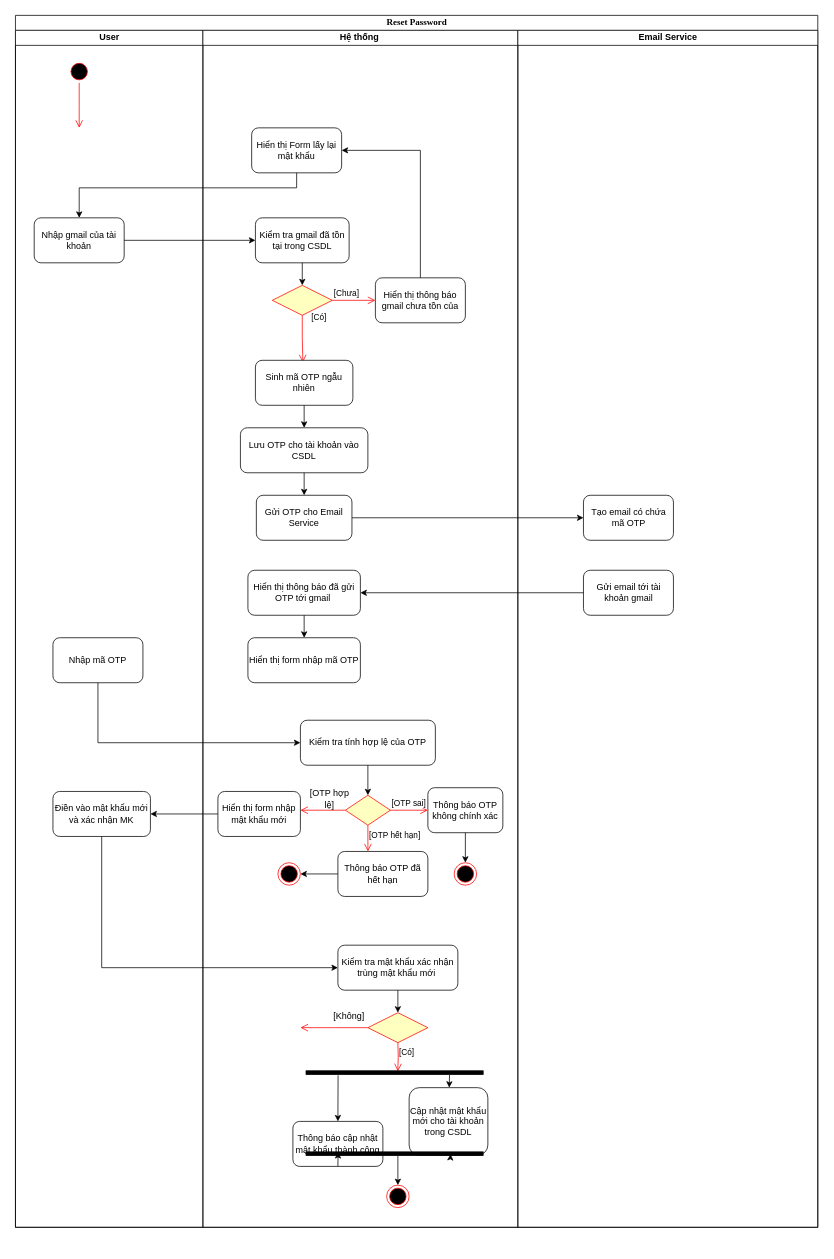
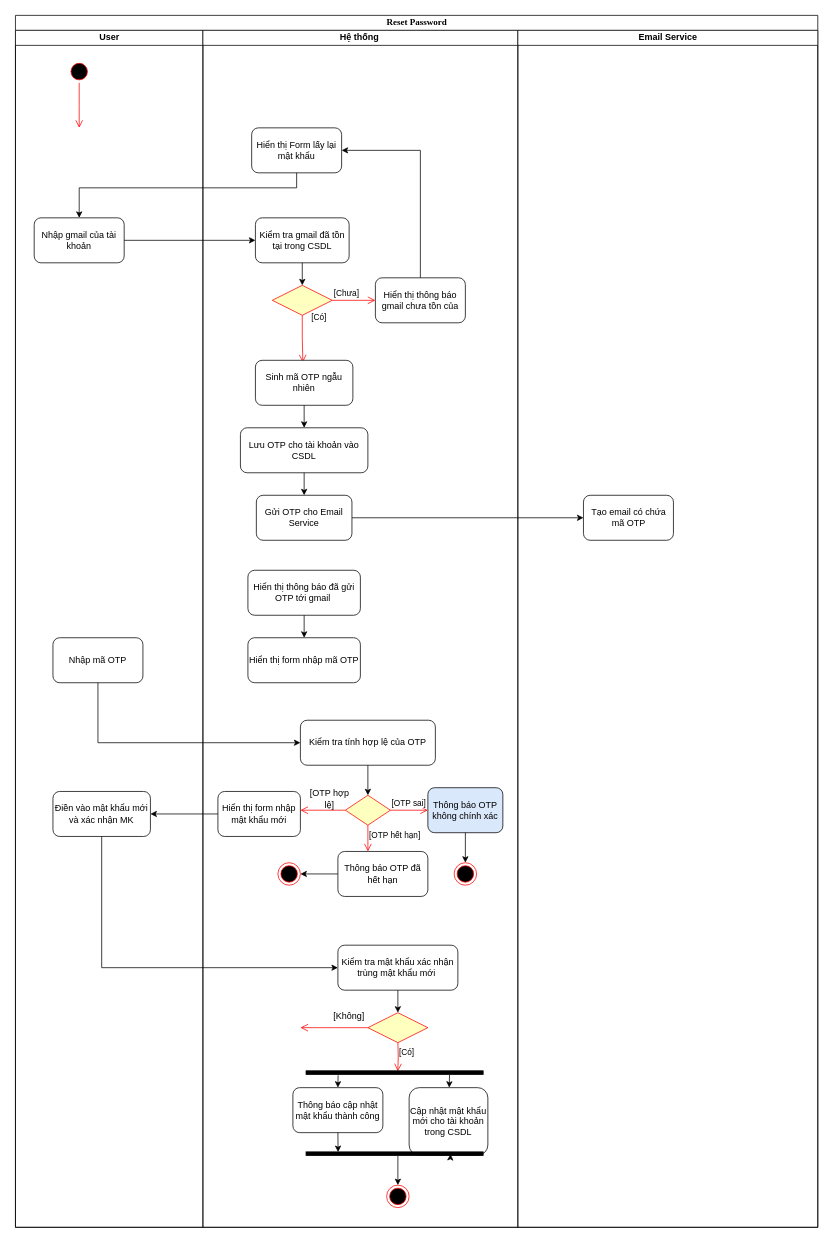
edge "Gửi email tới tài khoản gmail" -> "Hiển thị thông báo đã gửi OTP tới gmail": removed
node "Gửi email tới tài khoản gmail": removed
node "Thông báo OTP không chính xác": fillcolor #ffffff -> #dae8fc
node "Thông báo cập nhật mật khẩu thành công": moved (338, 1144) -> (338, 1110)
